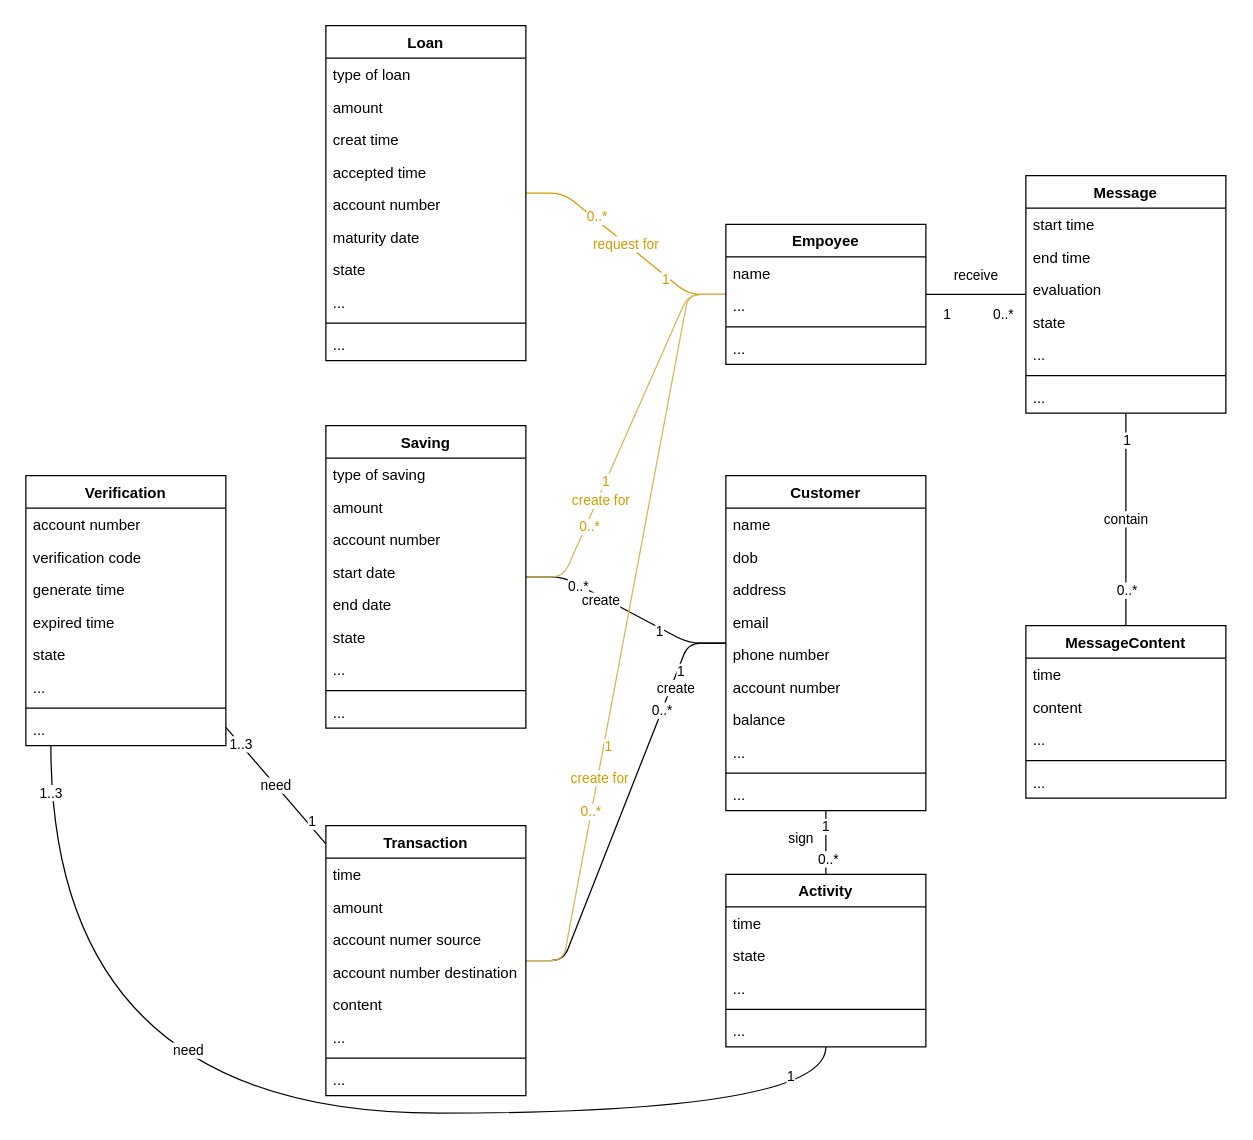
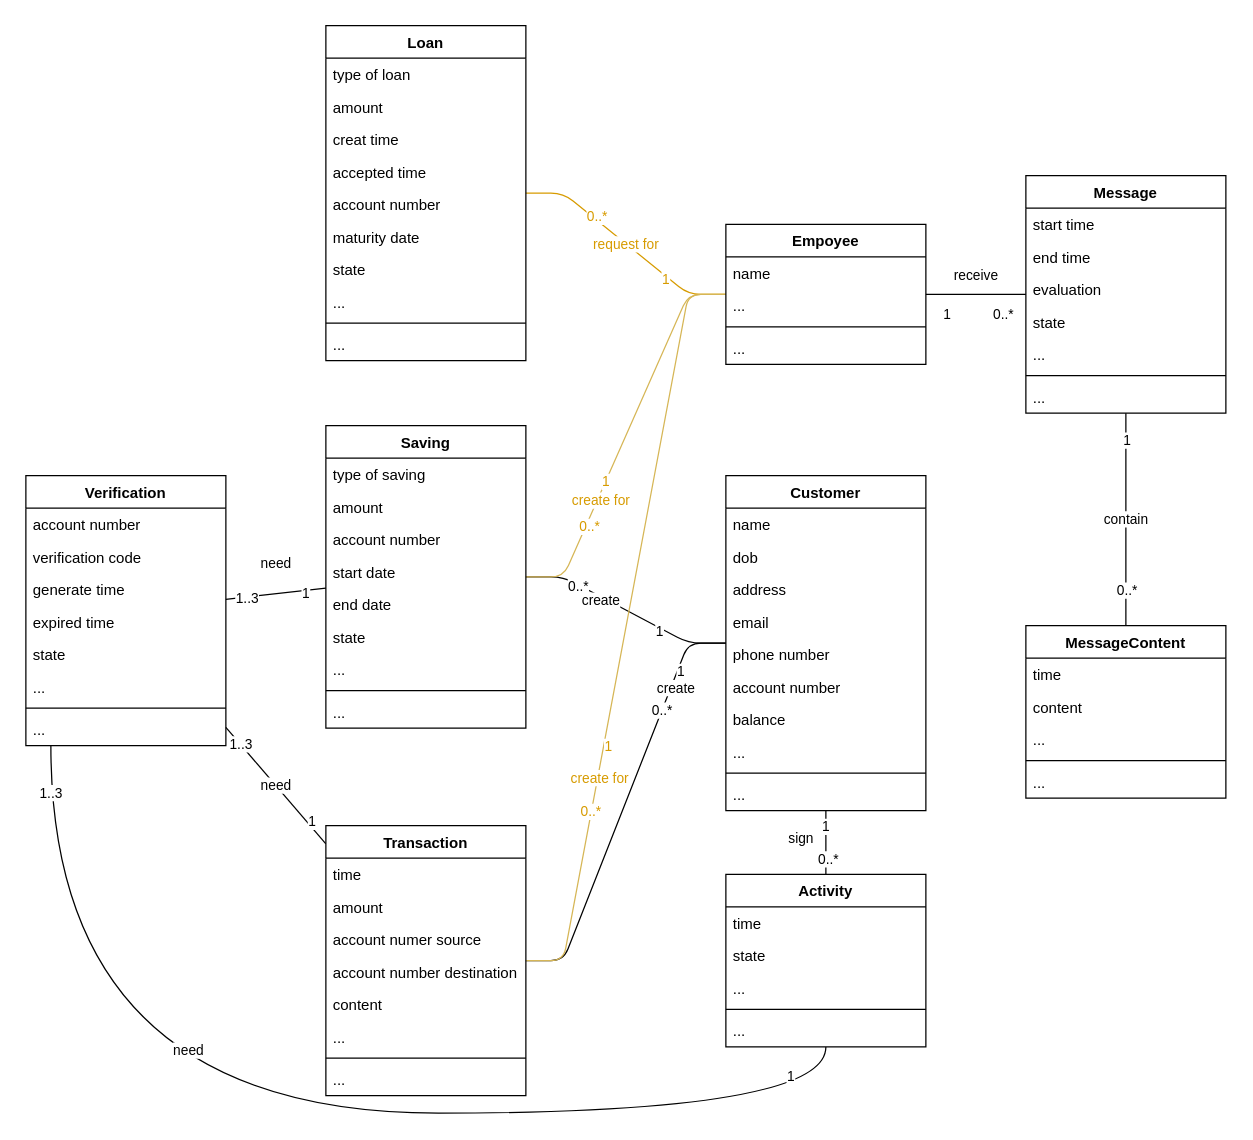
edge "Saving" -- "Verification": added, labels "1", "need", "1..3"
